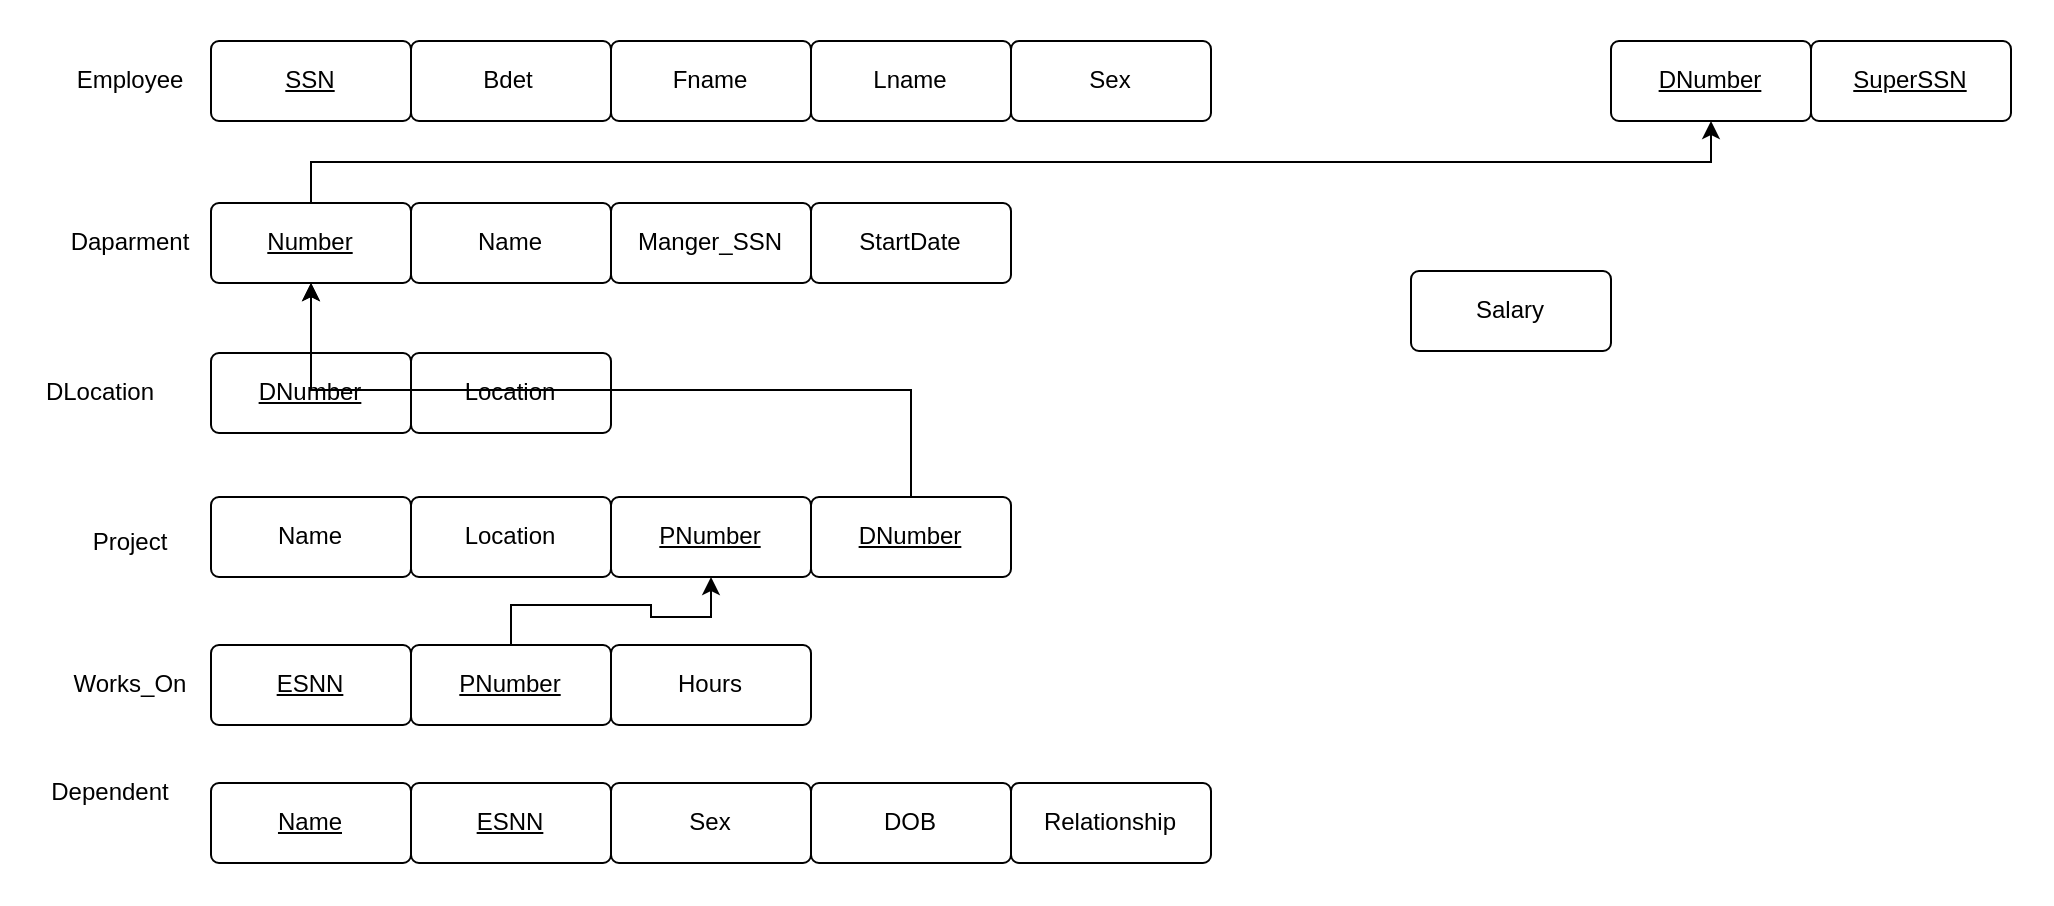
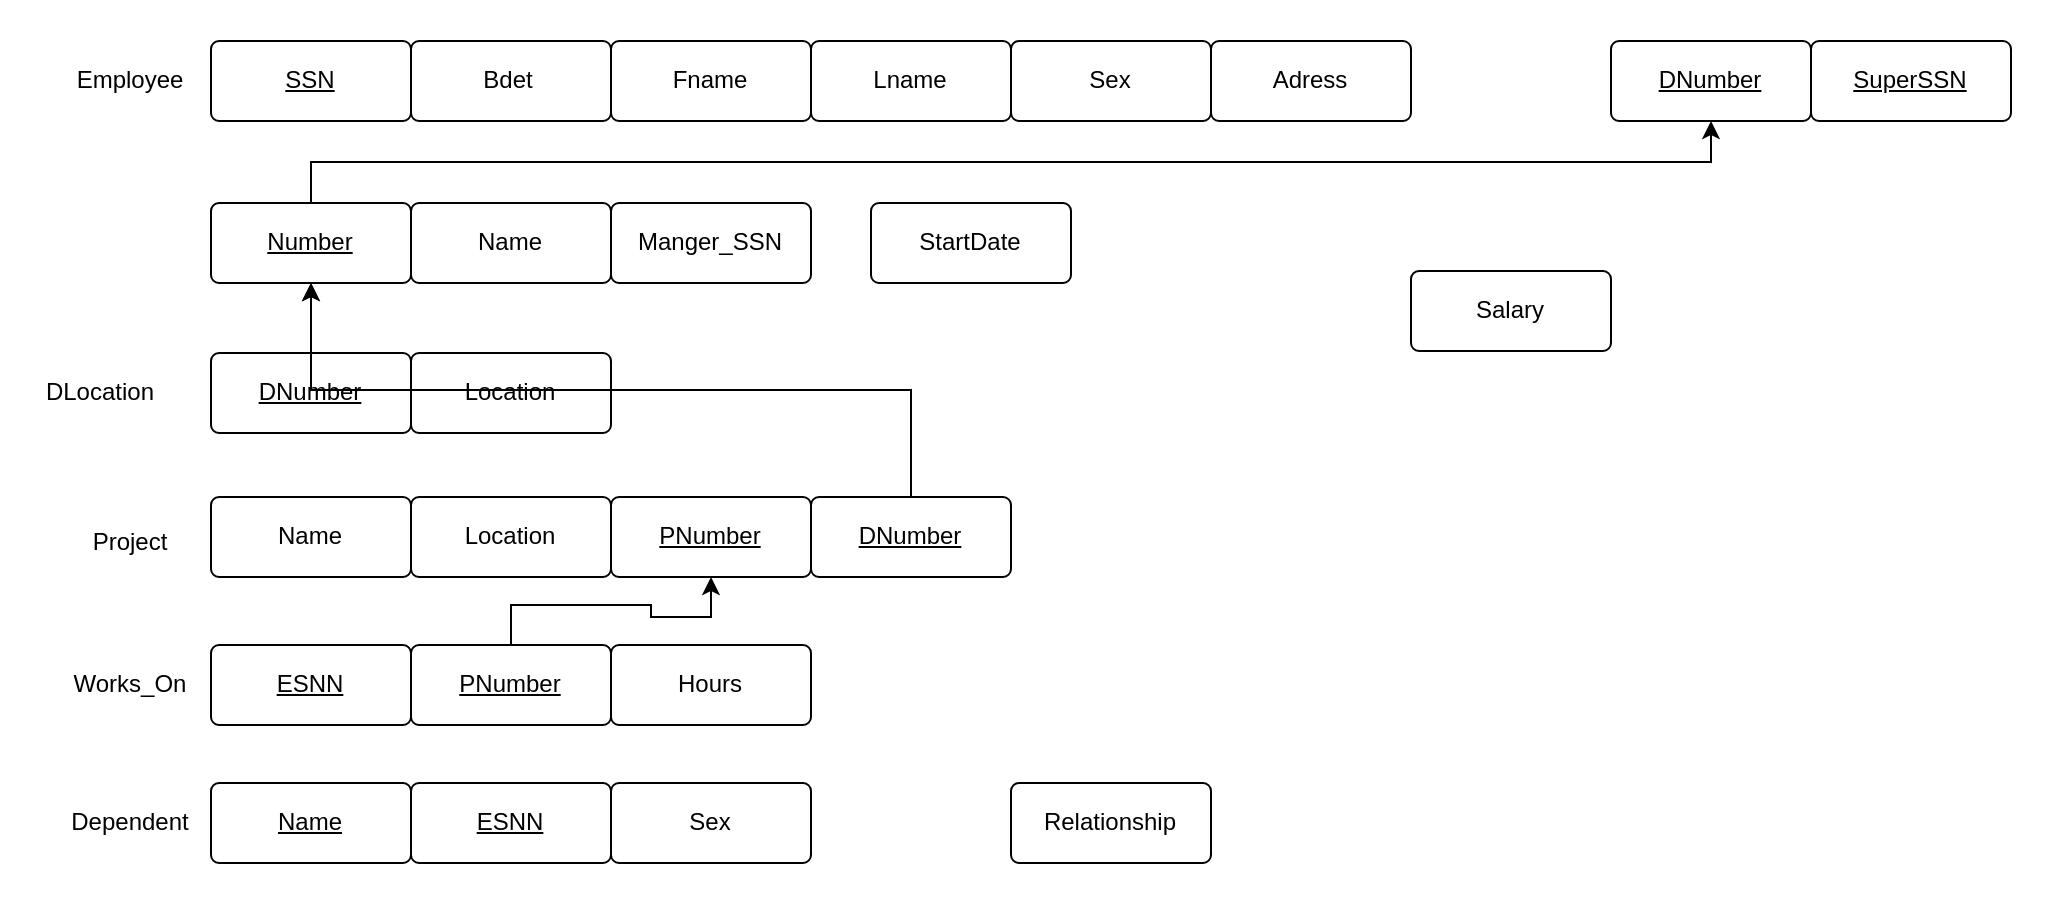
node "Adress": added
node "Daparment": removed
node "StartDate": moved (911, 243) -> (971, 243)
node "Dependent": moved (111, 793) -> (131, 823)
node "DOB": removed
